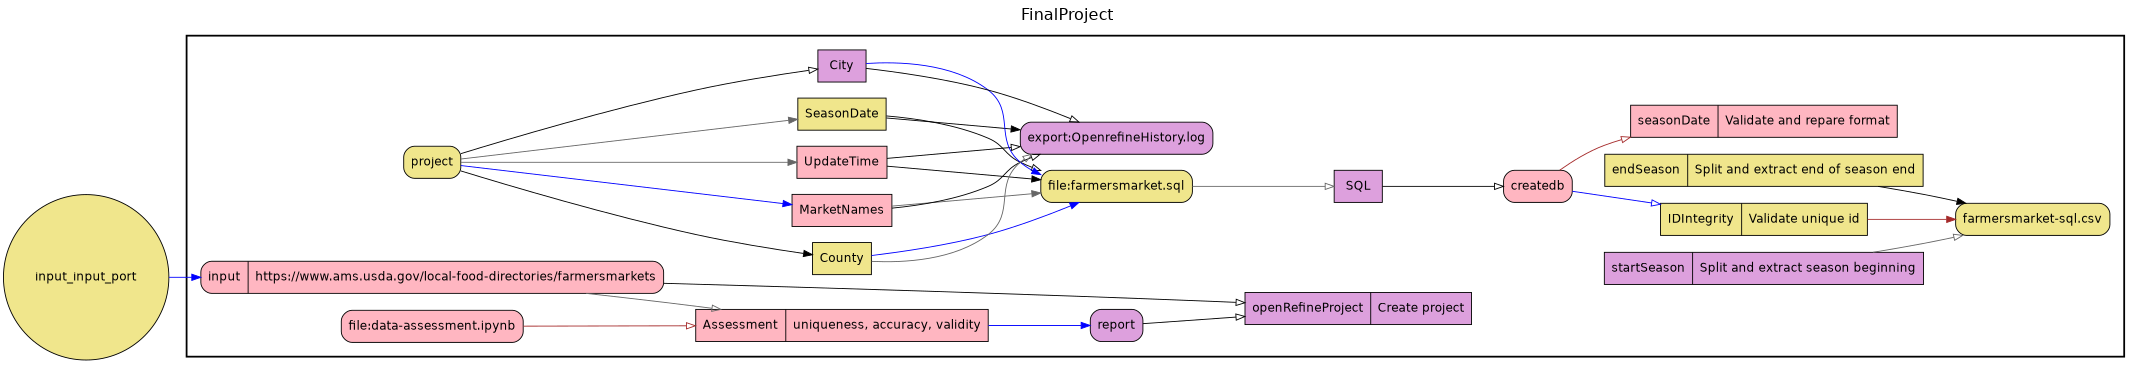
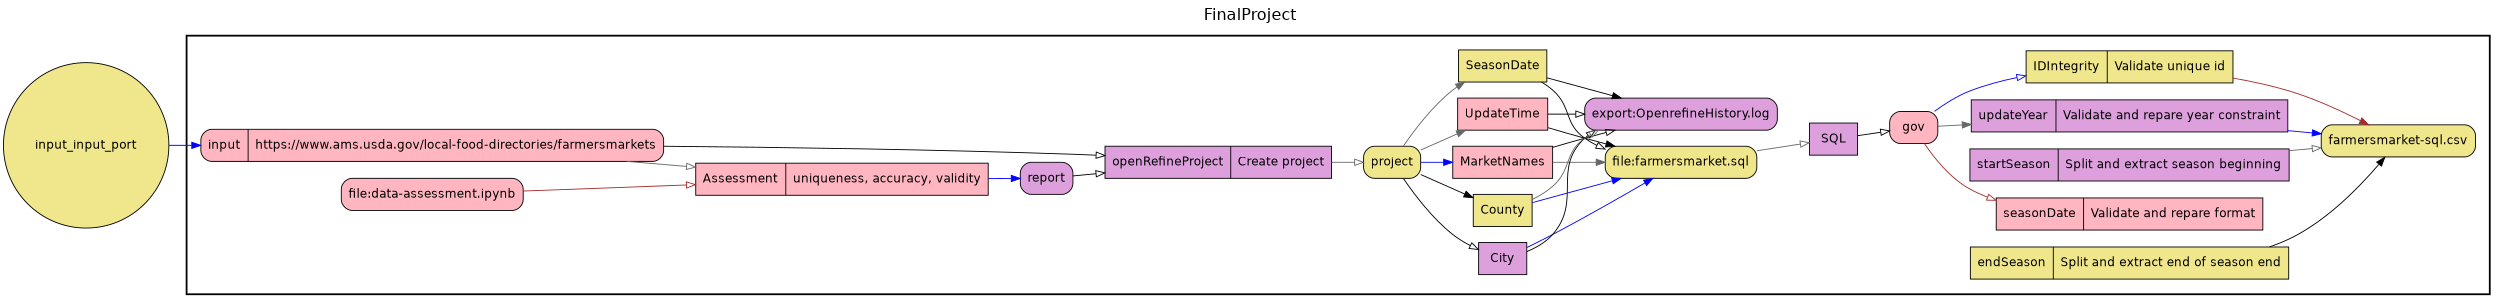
node "updateYear": added
edge "openRefineProject" -> "project": added
node "createdb": label "createdb" -> "gov"
